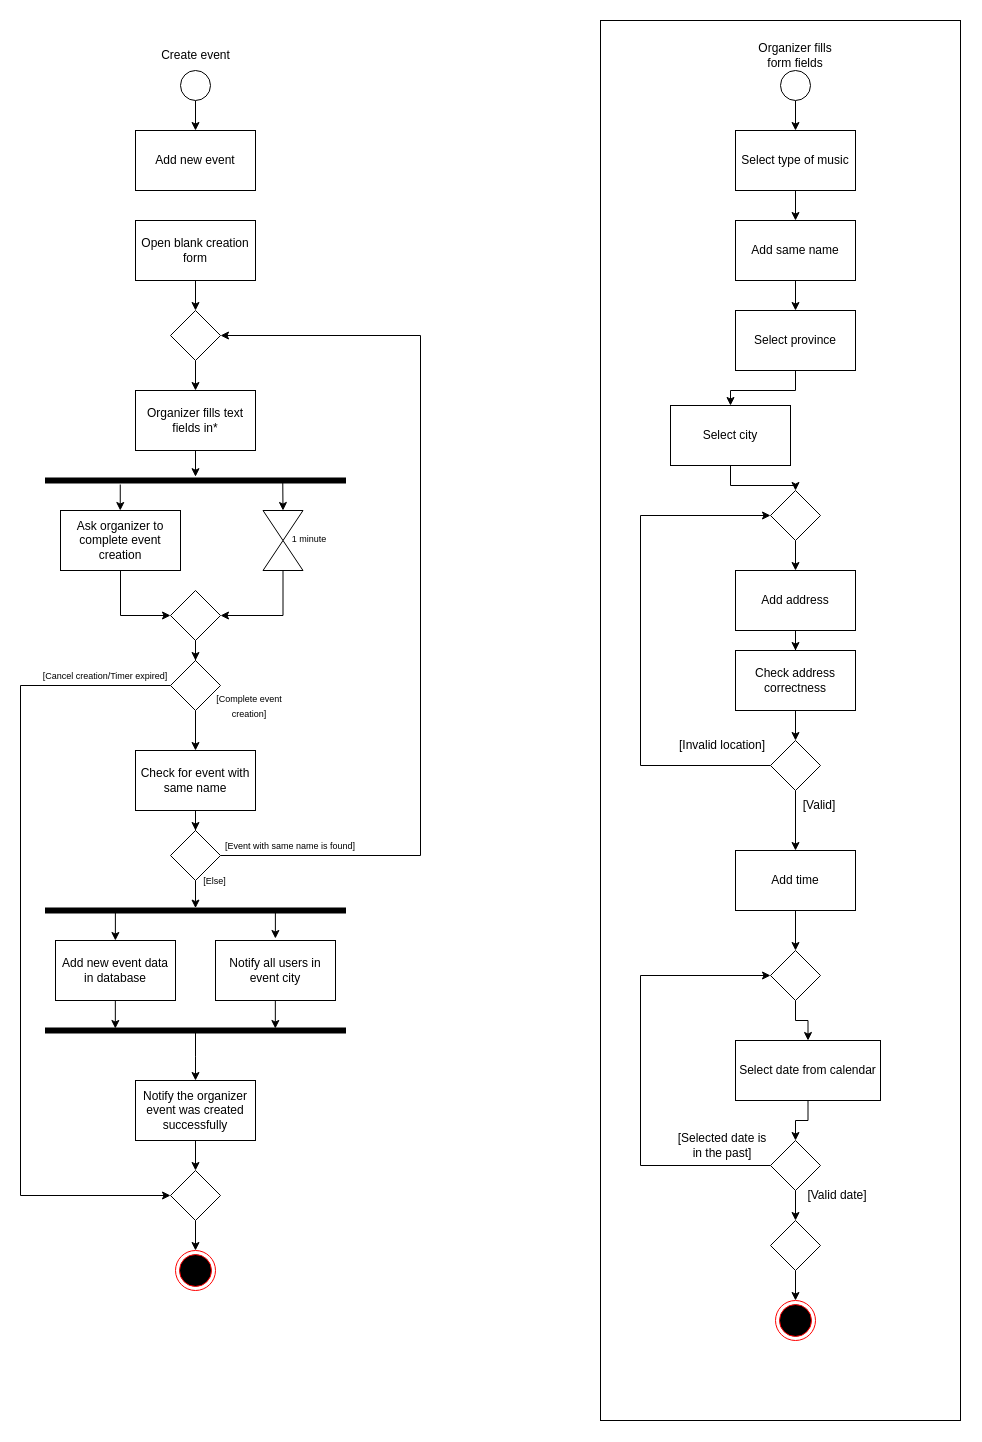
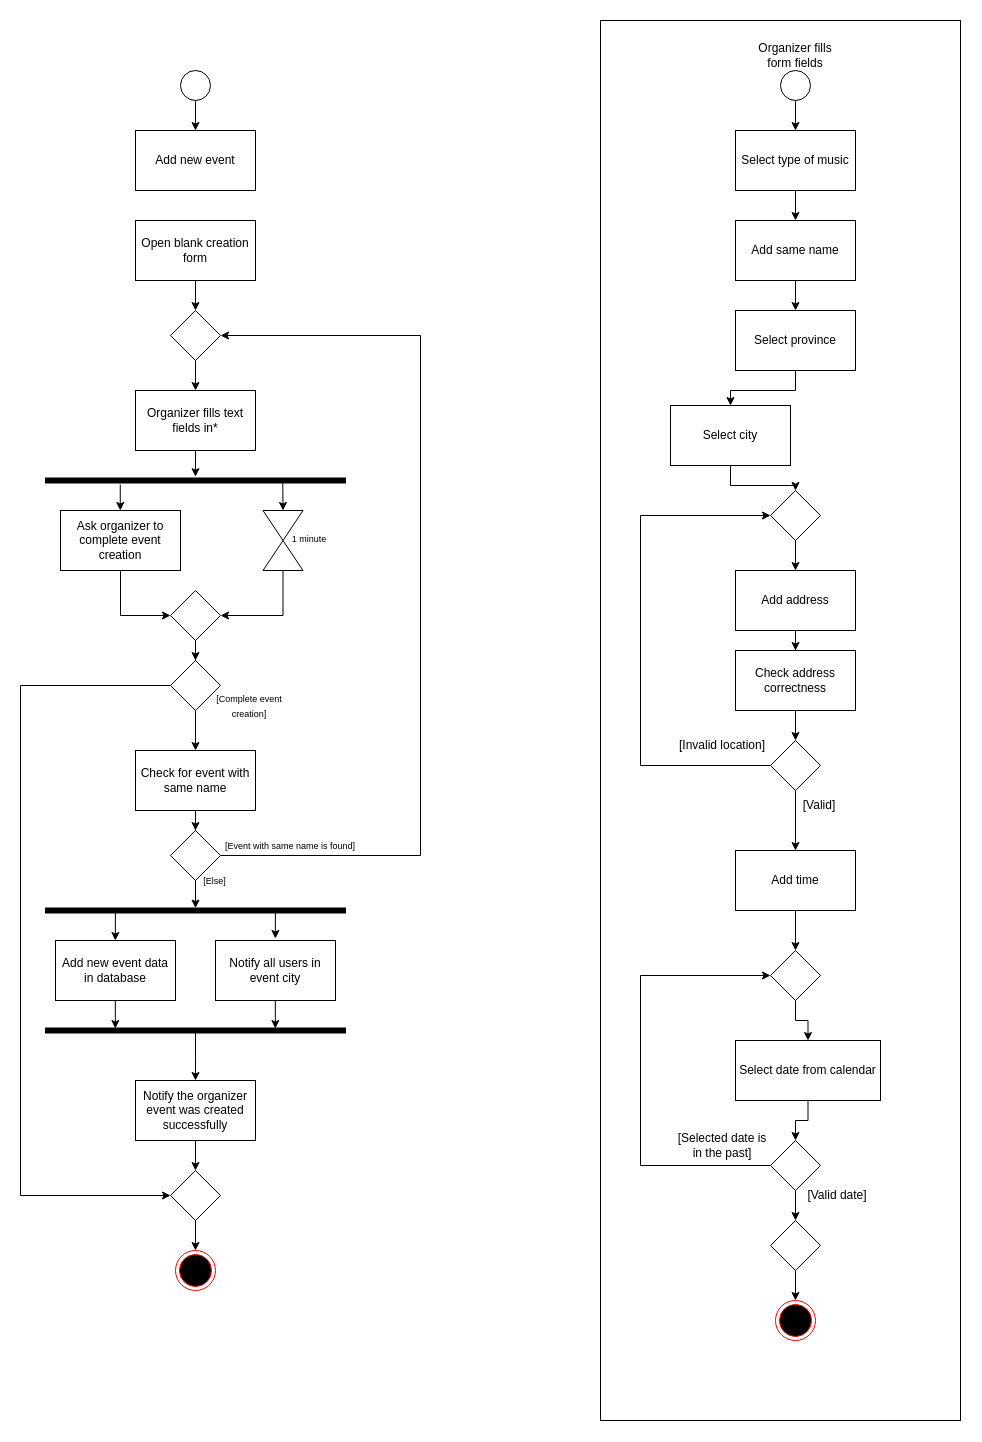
node "Create event": removed
node "[Cancel creation/Timer expired]": removed
